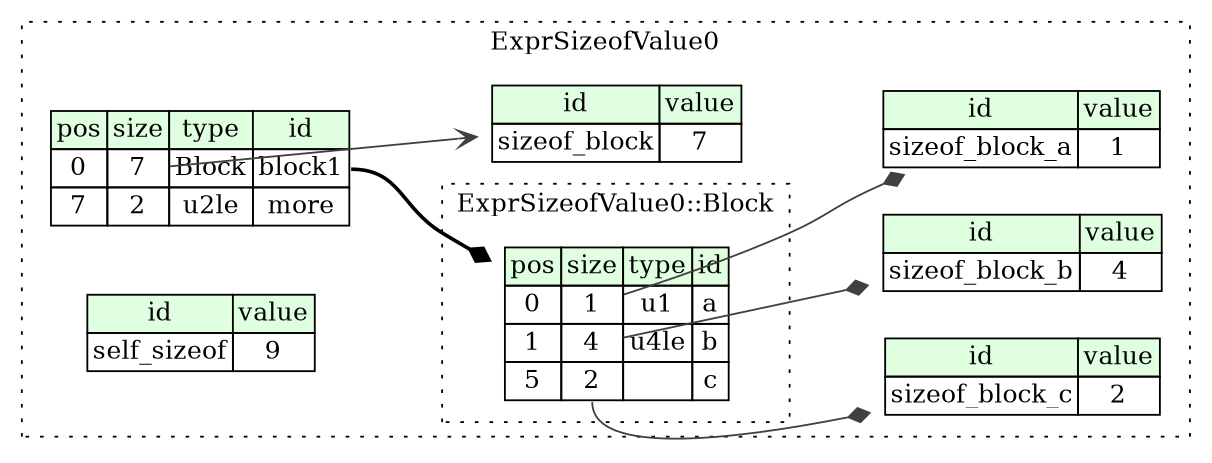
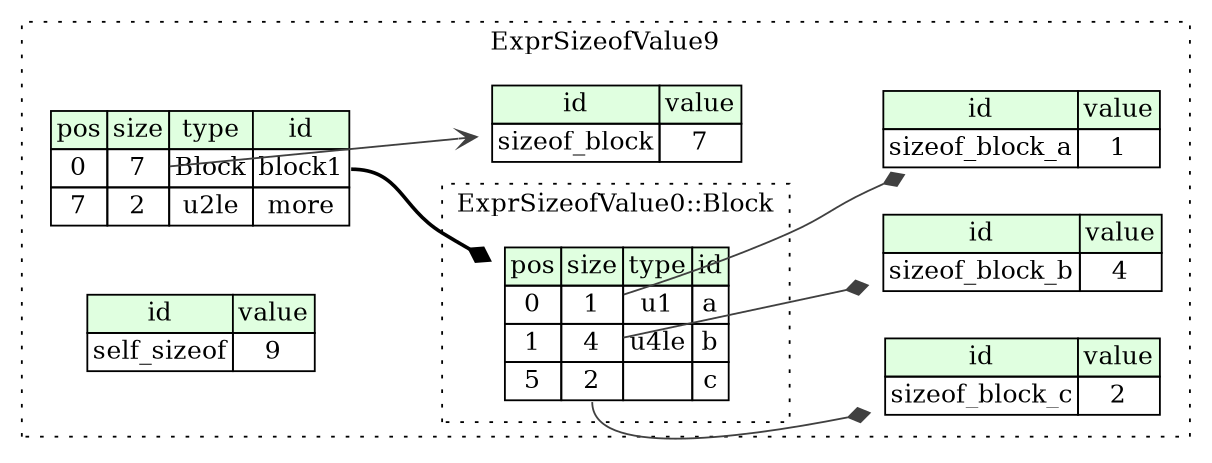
cluster "ExprSizeofValue0": label "ExprSizeofValue0" -> "ExprSizeofValue9"
